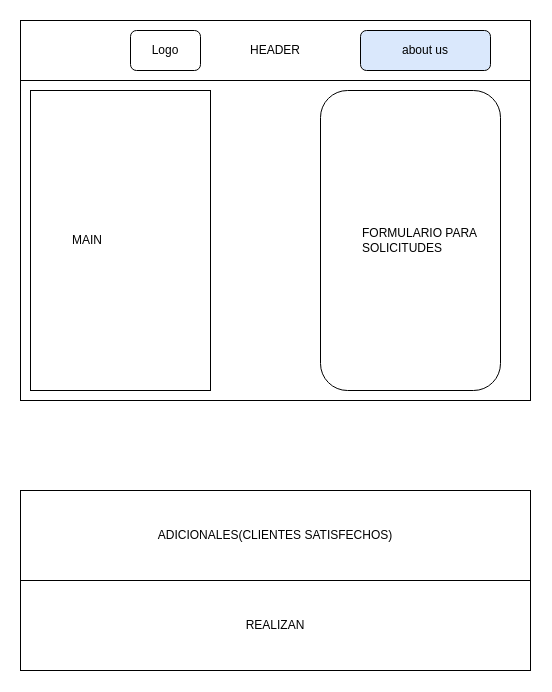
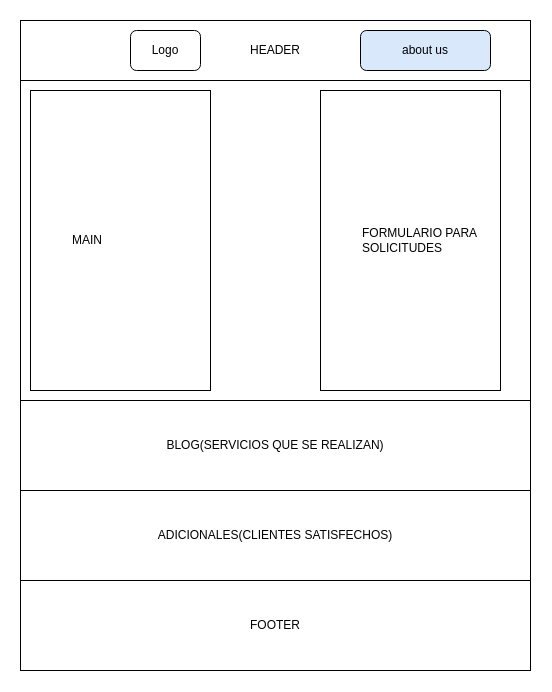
node "FORMULARIO PARA SOLICITUDES": shape rounded rectangle -> rectangle
node "BLOG(SERVICIOS QUE SE REALIZAN)": added
node "REALIZAN": label "REALIZAN" -> "FOOTER"
